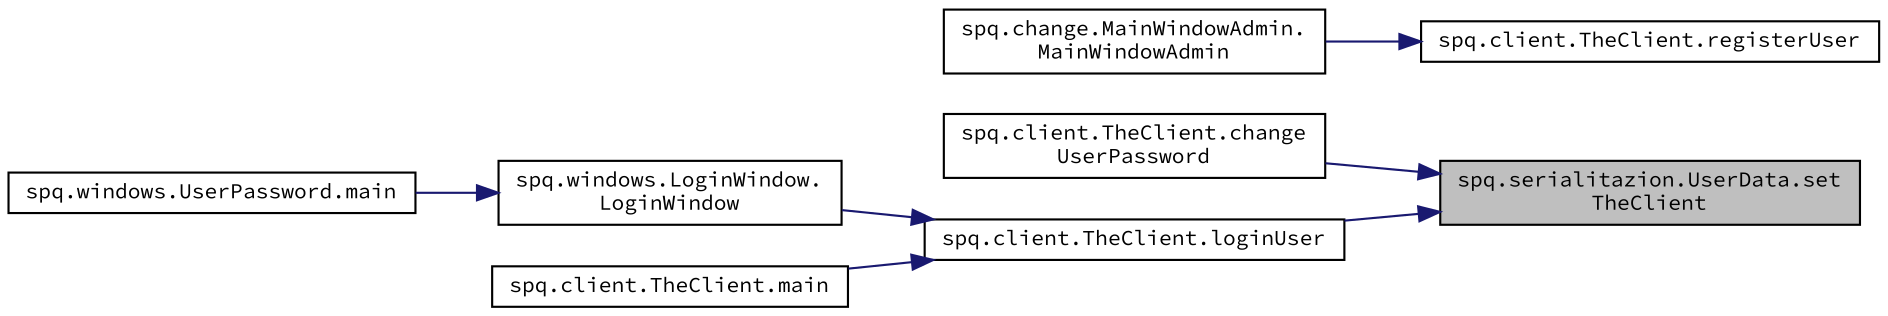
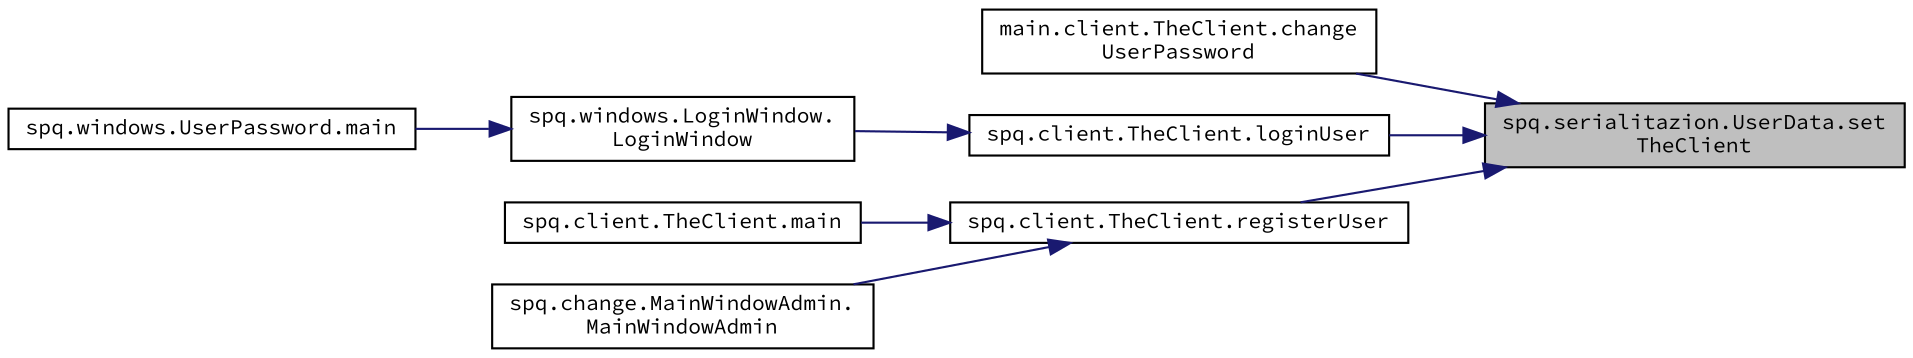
node "spq.client.TheClient.change UserPassword": label "spq.client.TheClient.change UserPassword" -> "main.client.TheClient.change UserPassword"
edge "spq.client.TheClient.registerUser" -> "spq.serialitazion.UserData.set TheClient": added
edge "spq.client.TheClient.main" -> "spq.client.TheClient.loginUser": now "spq.client.TheClient.main" -> "spq.client.TheClient.registerUser"
